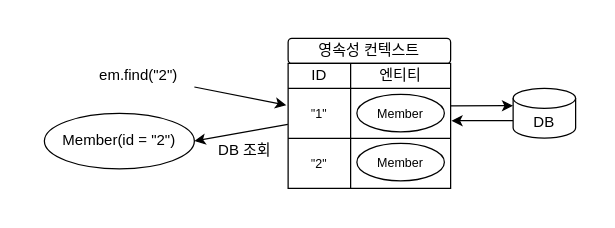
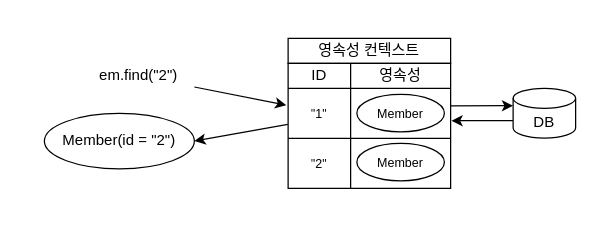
node "영속성 컨텍스트": shape rounded rectangle -> rectangle
node "엔티티": label "엔티티" -> "영속성"
node "DB 조회": removed
